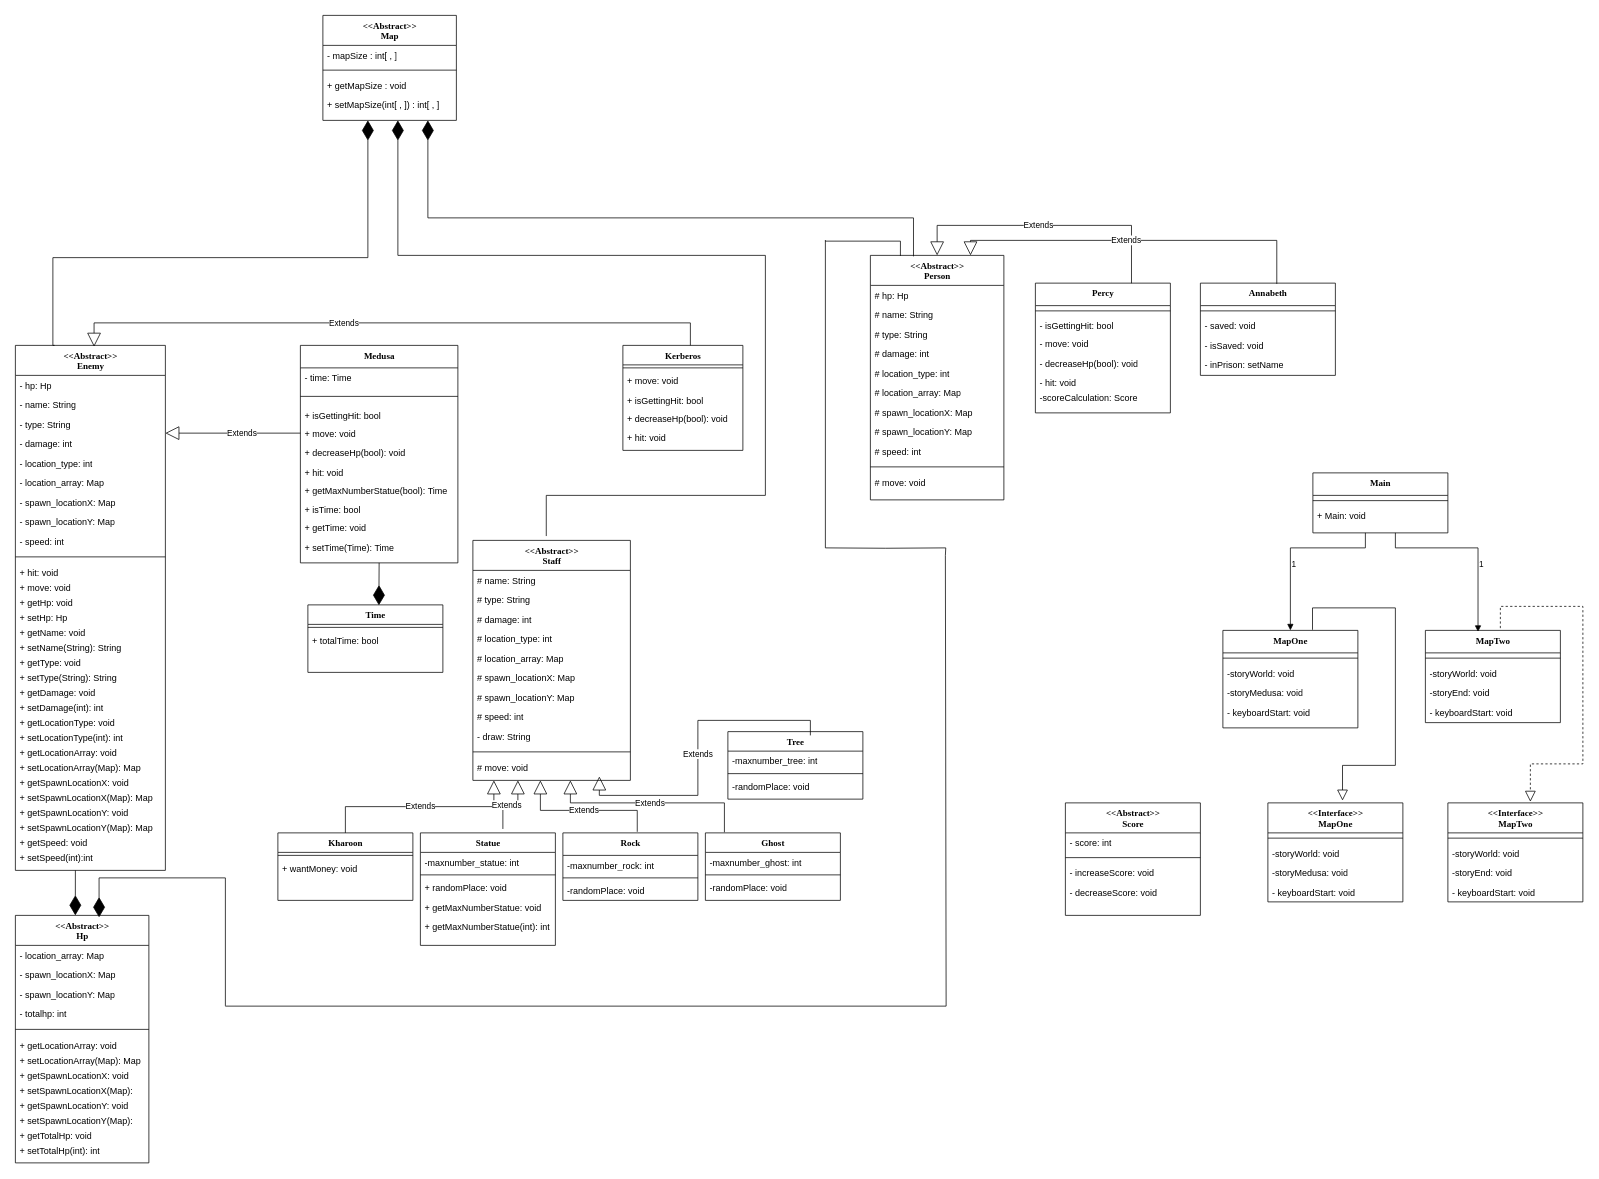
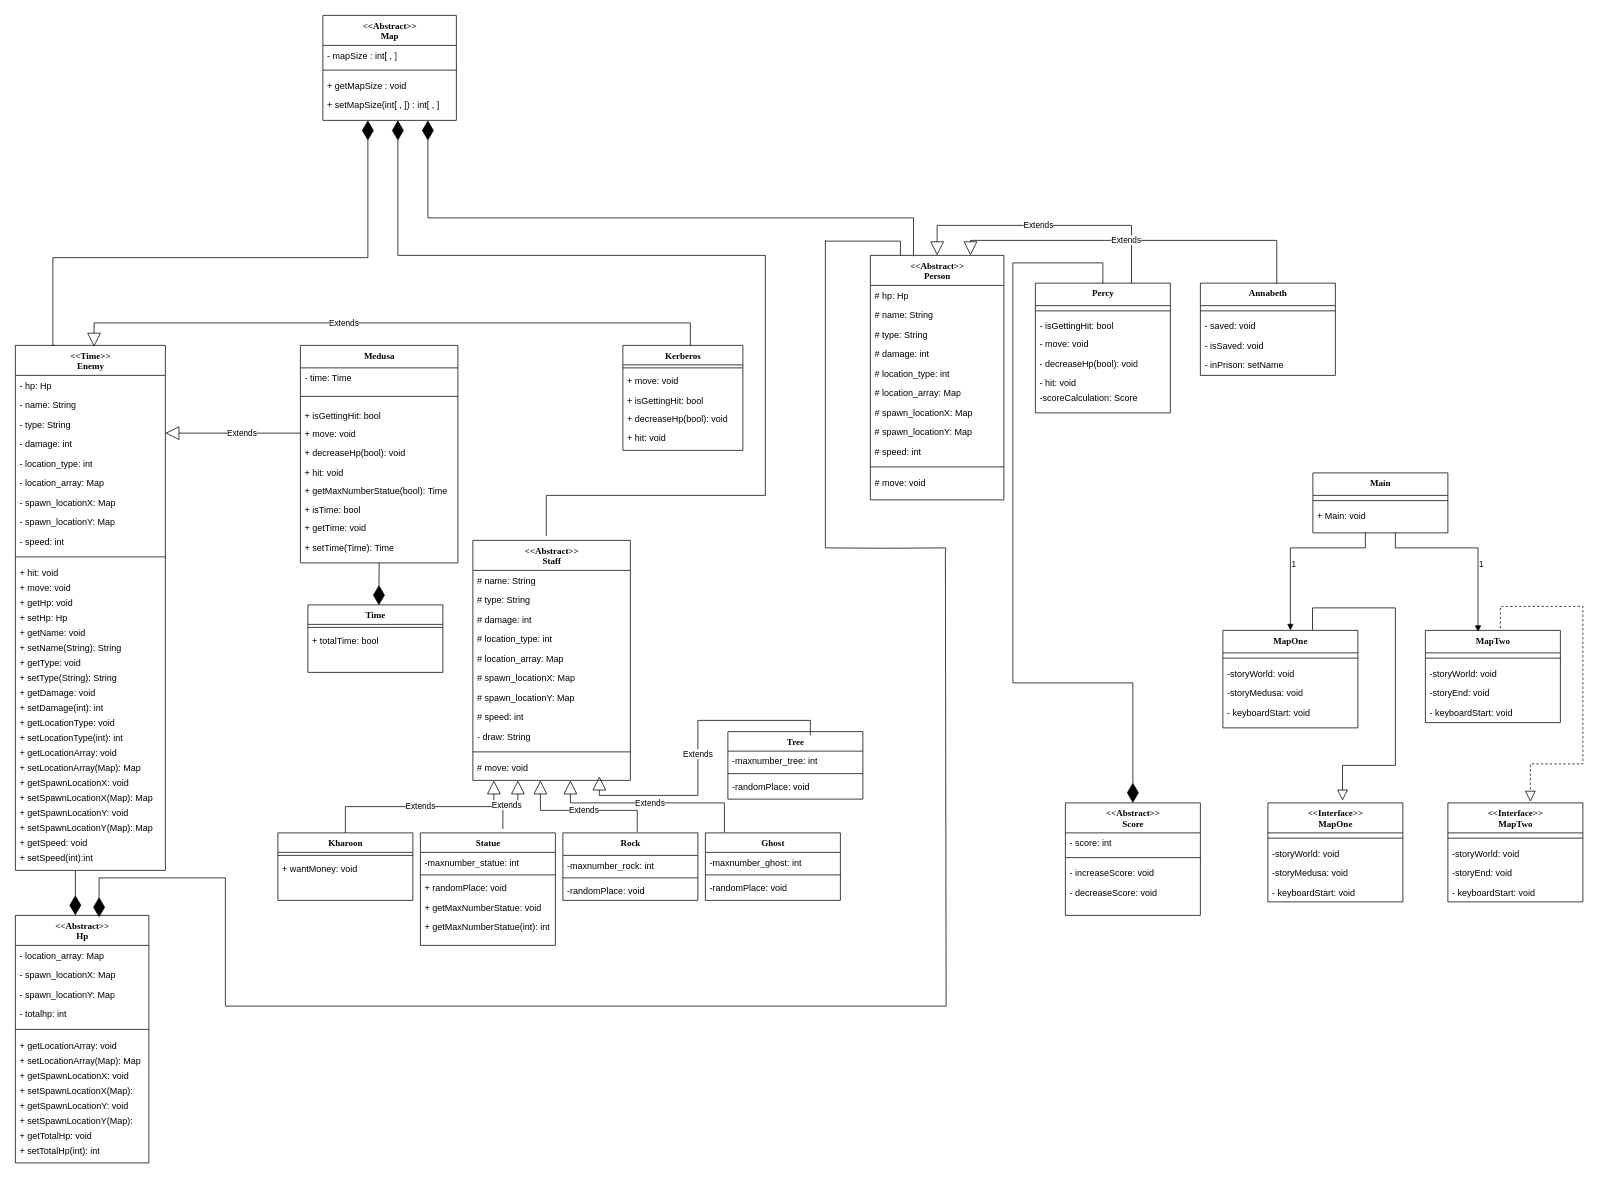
edge "Percy" -> "<<Abstract>> Score": added
node "<<Abstract>> Enemy": label "<<Abstract>> Enemy" -> "<<Time>> Enemy"
